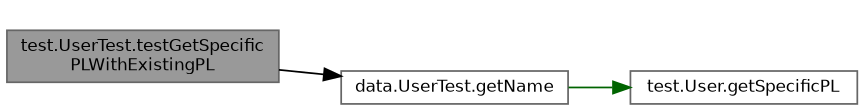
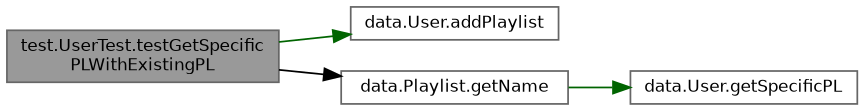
node "data.User.addPlaylist": added
node "data.UserTest.getName": label "data.UserTest.getName" -> "data.Playlist.getName"
node "test.User.getSpecificPL": label "test.User.getSpecificPL" -> "data.User.getSpecificPL"
